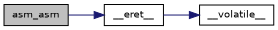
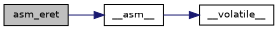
node "asm_asm": label "asm_asm" -> "asm_eret"
node "__eret__": label "__eret__" -> "__asm__"
